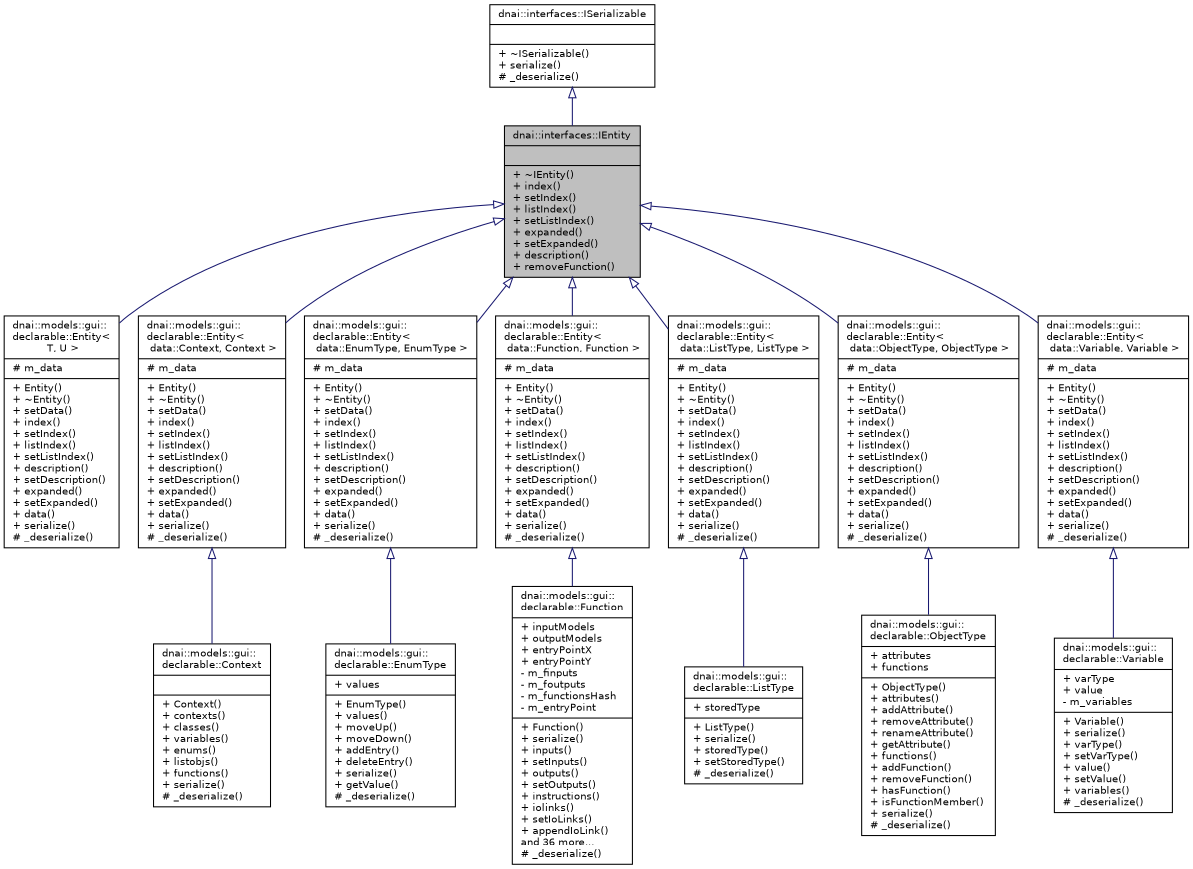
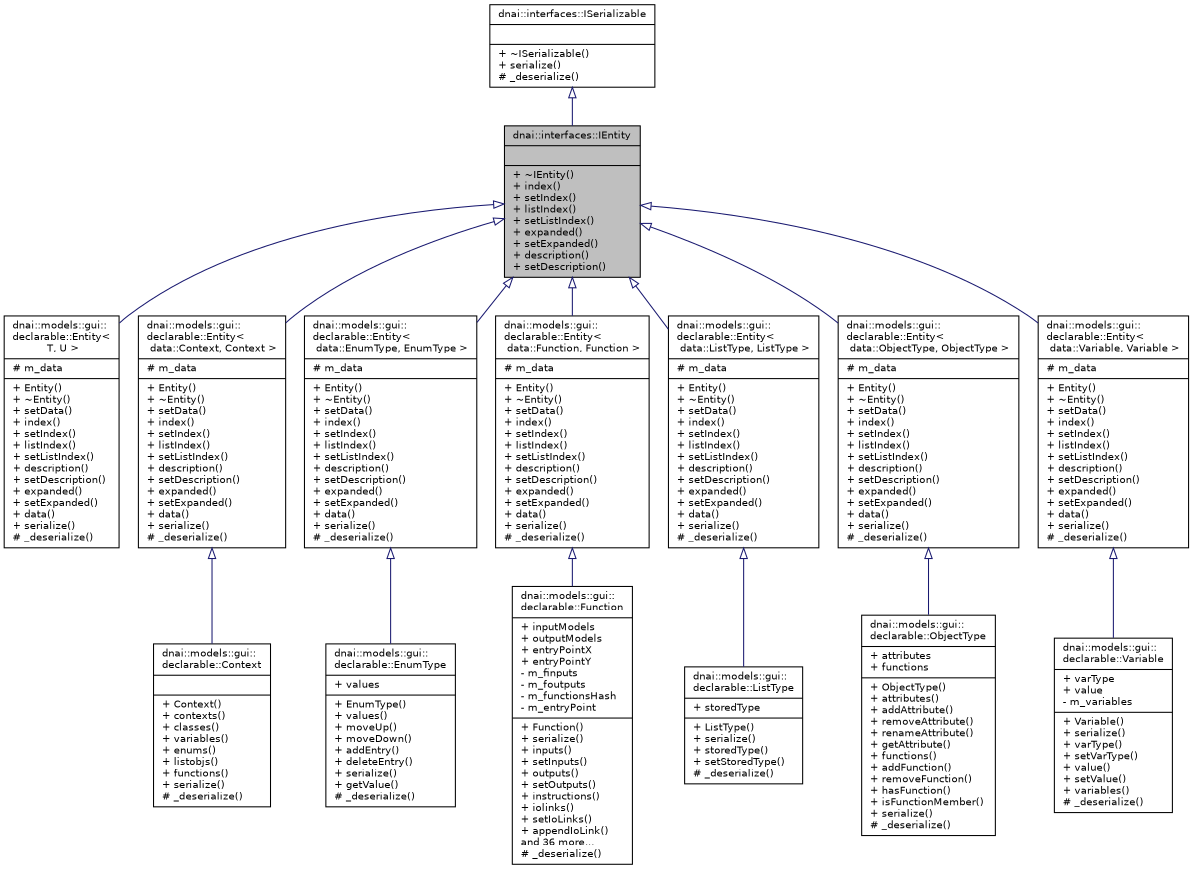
node "dnai::interfaces::IEntity": text "+ removeFunction()" -> "+ setDescription()"
